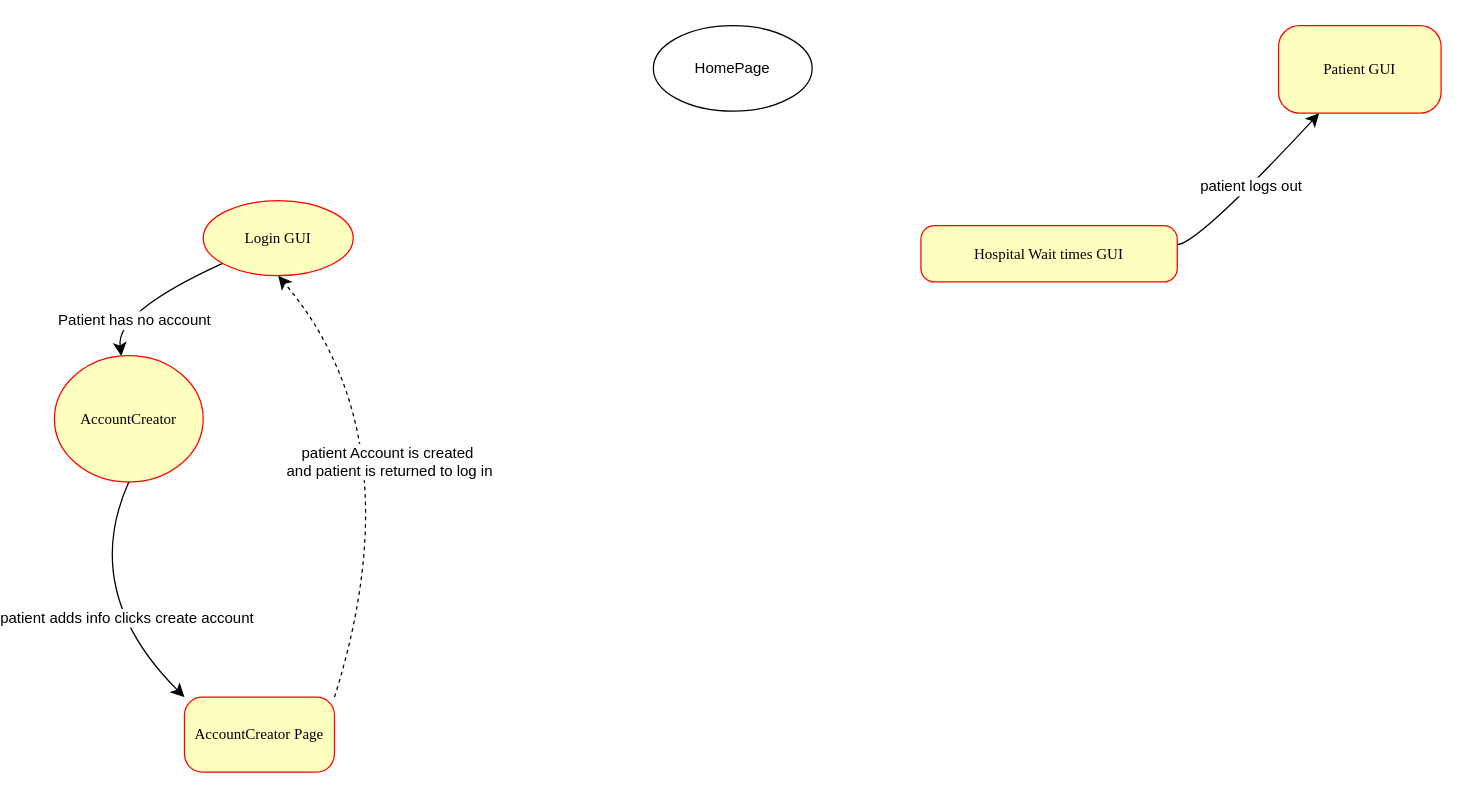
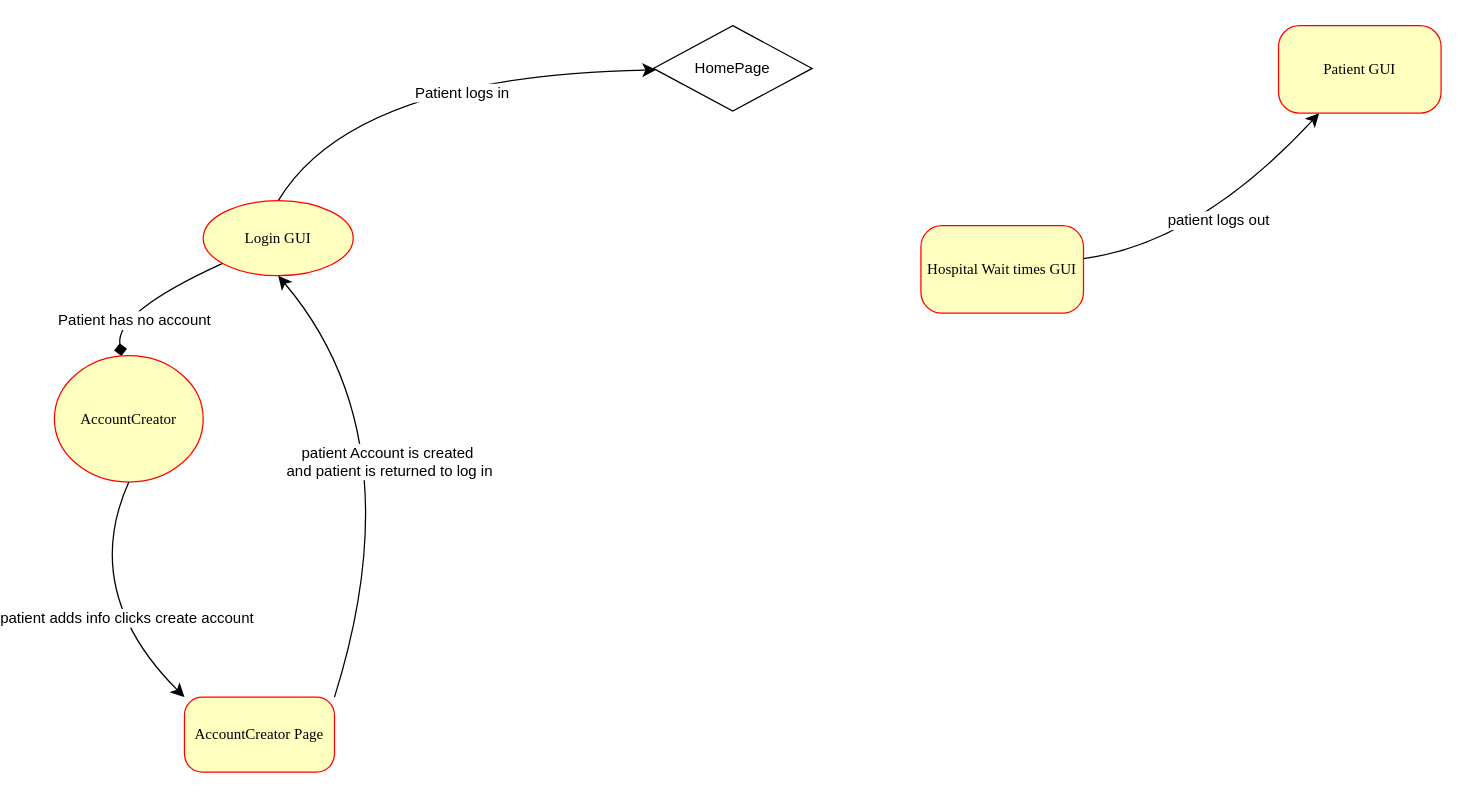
node "HomePage": shape ellipse -> diamond
edge "Login GUI" -> "HomePage": added, label "Patient logs in"
node "Hospital Wait times GUI": size 256x56 -> 163x88
edge "Login GUI" -> "AccountCreator": arrowhead classic -> diamond
edge "AccountCreator Page" -> "Login GUI": style dashed -> solid
